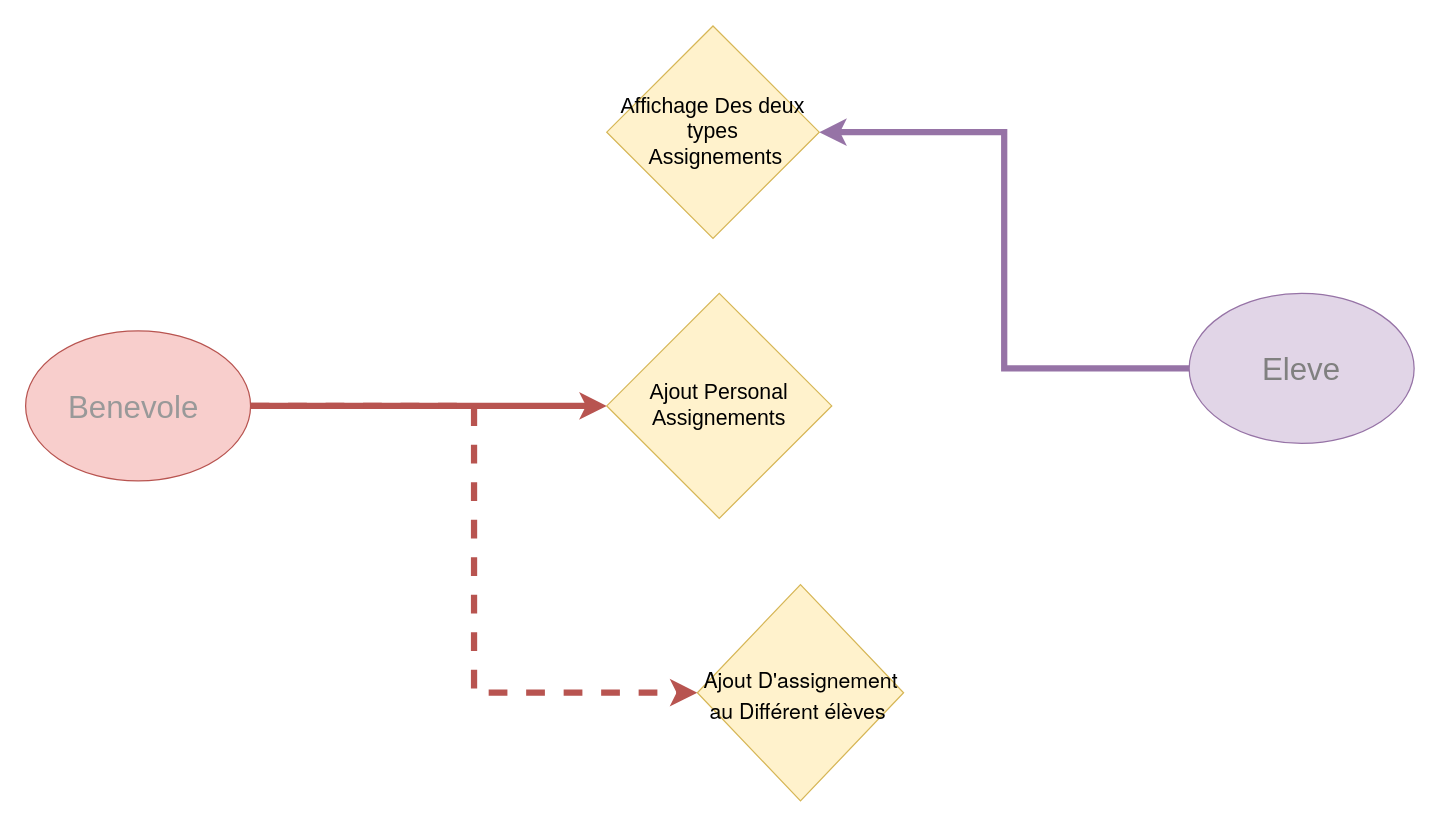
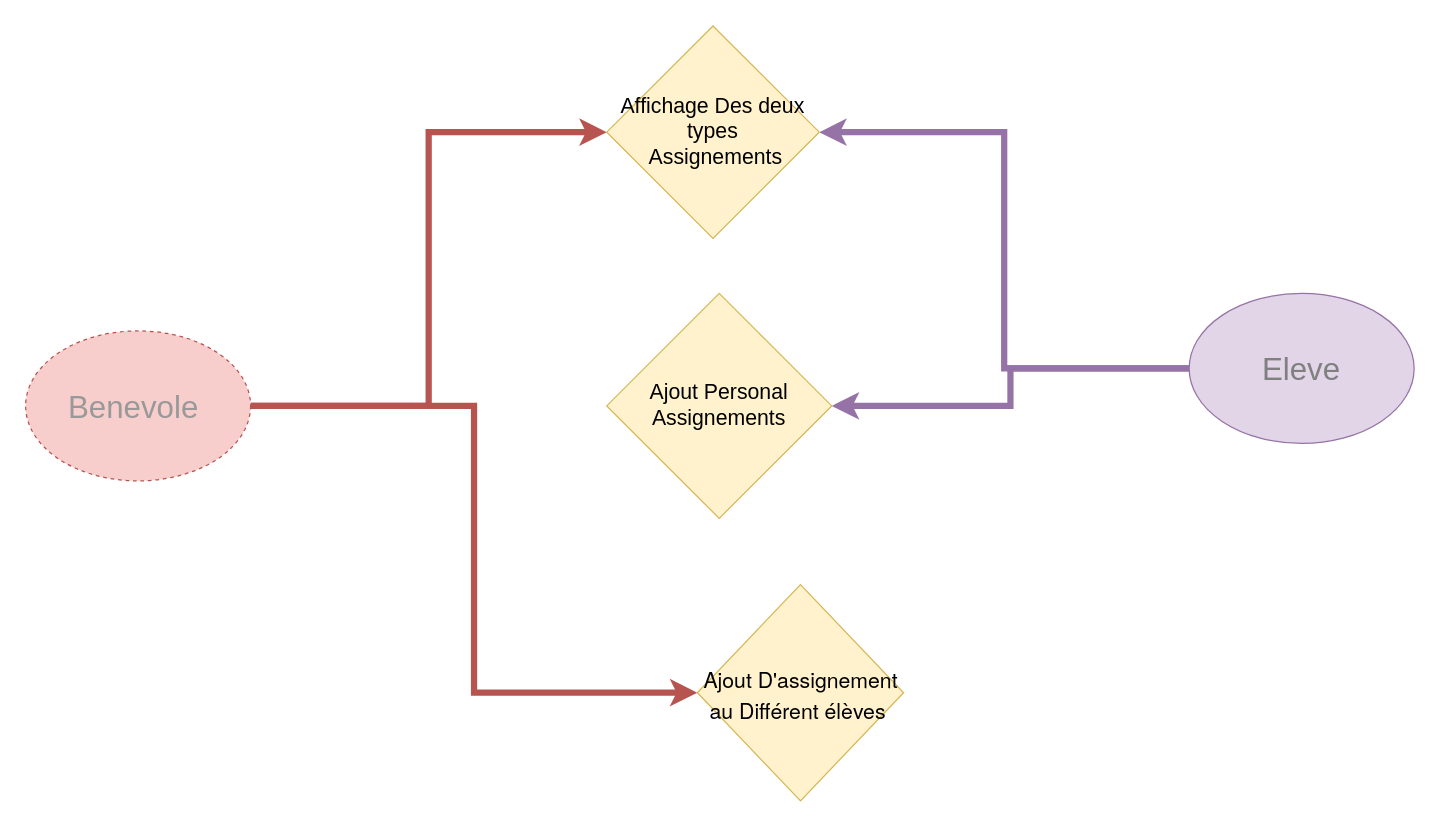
node "Benevole": style solid -> dashed
edge "Benevole" -> "Ajout Personal Assignements": now "Benevole" -> "Affichage Des deux types Assignements"
edge "Eleve" -> "Ajout Personal Assignements": added
edge "Benevole" -> "Ajout D'assignement au Différent élèves": style dashed -> solid
